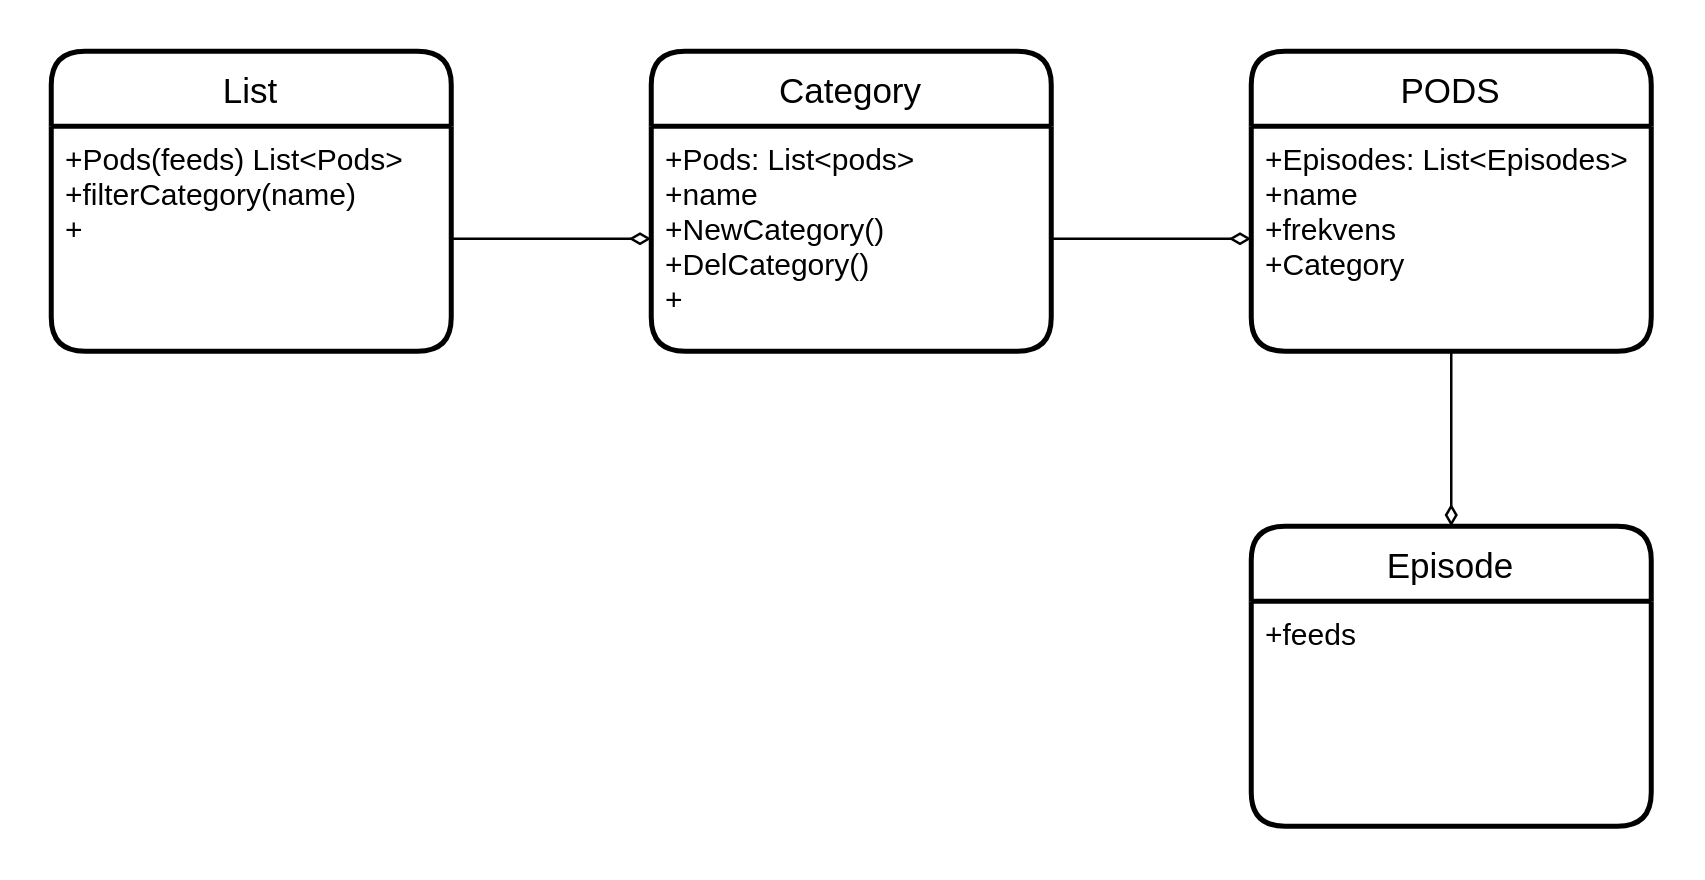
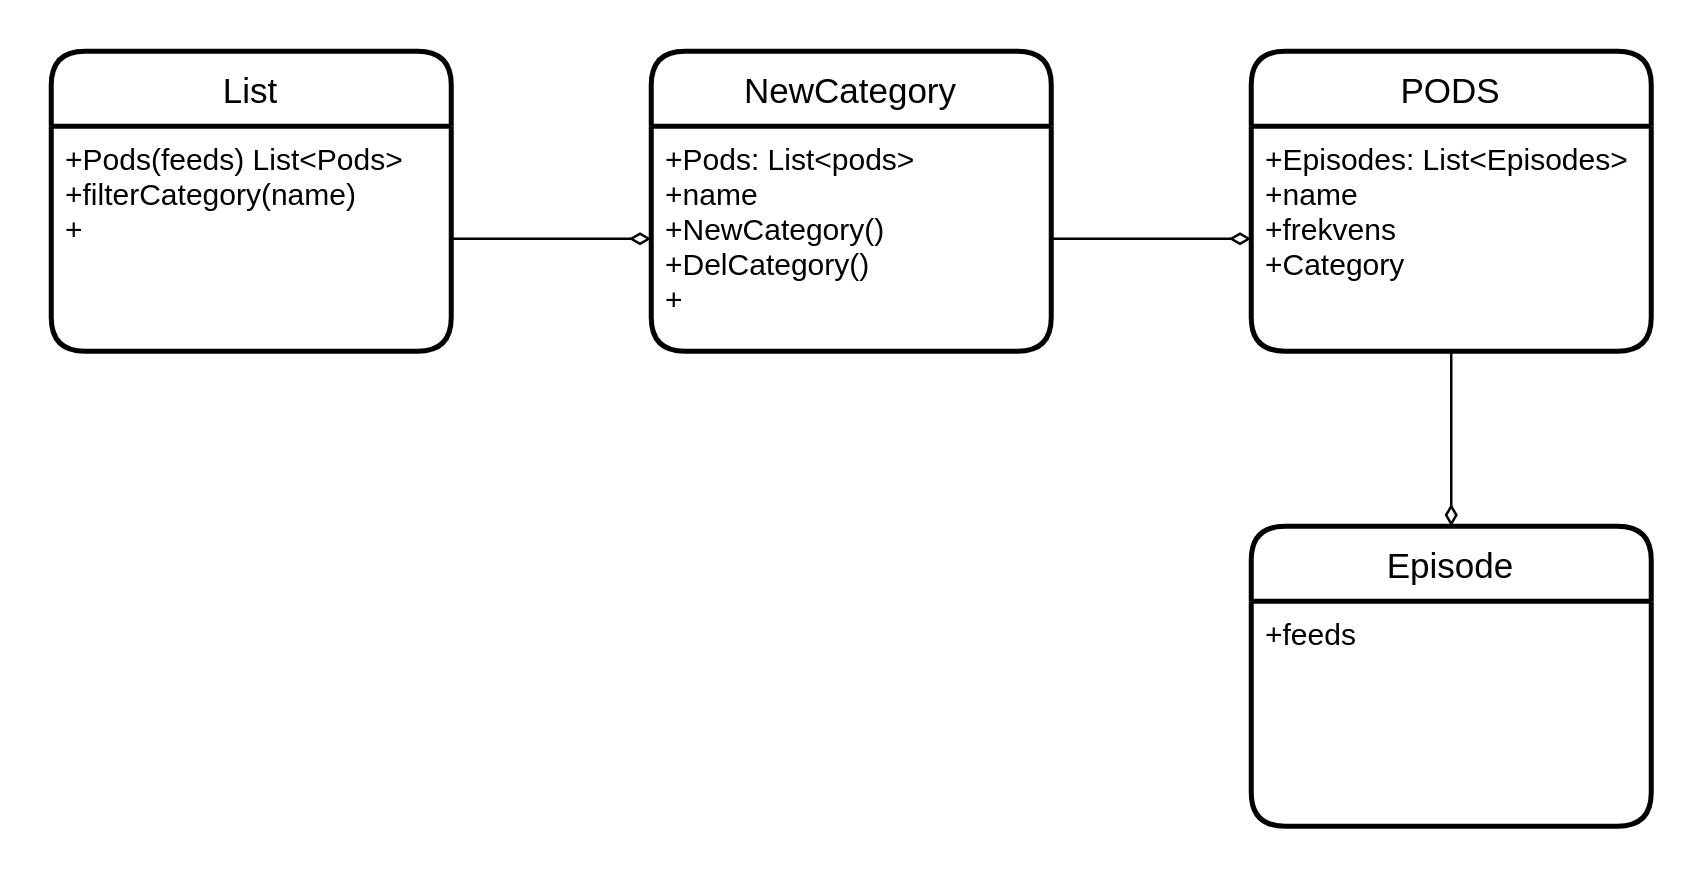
node "Category": label "Category" -> "NewCategory"
